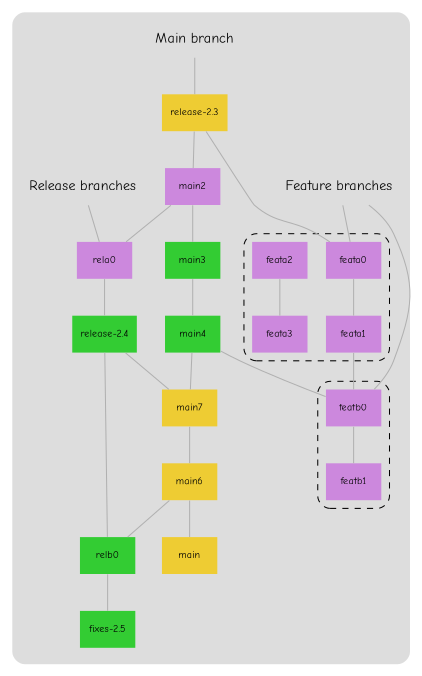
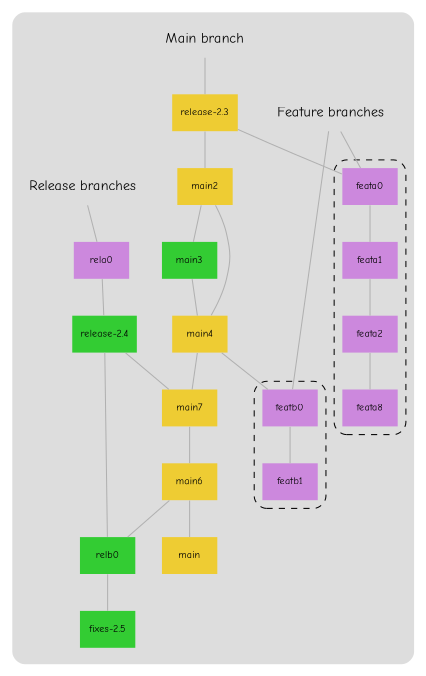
node "main2": fillcolor #cc88dd -> #eecc33
edge "main2" -- "rela0": now "main2" -- "main4"
node "main4": fillcolor #33cc33 -> #eecc33
node "feata3": label "feata3" -> "feata8"
edge "feata1" -- "featb0": now "feata1" -- "feata2"
